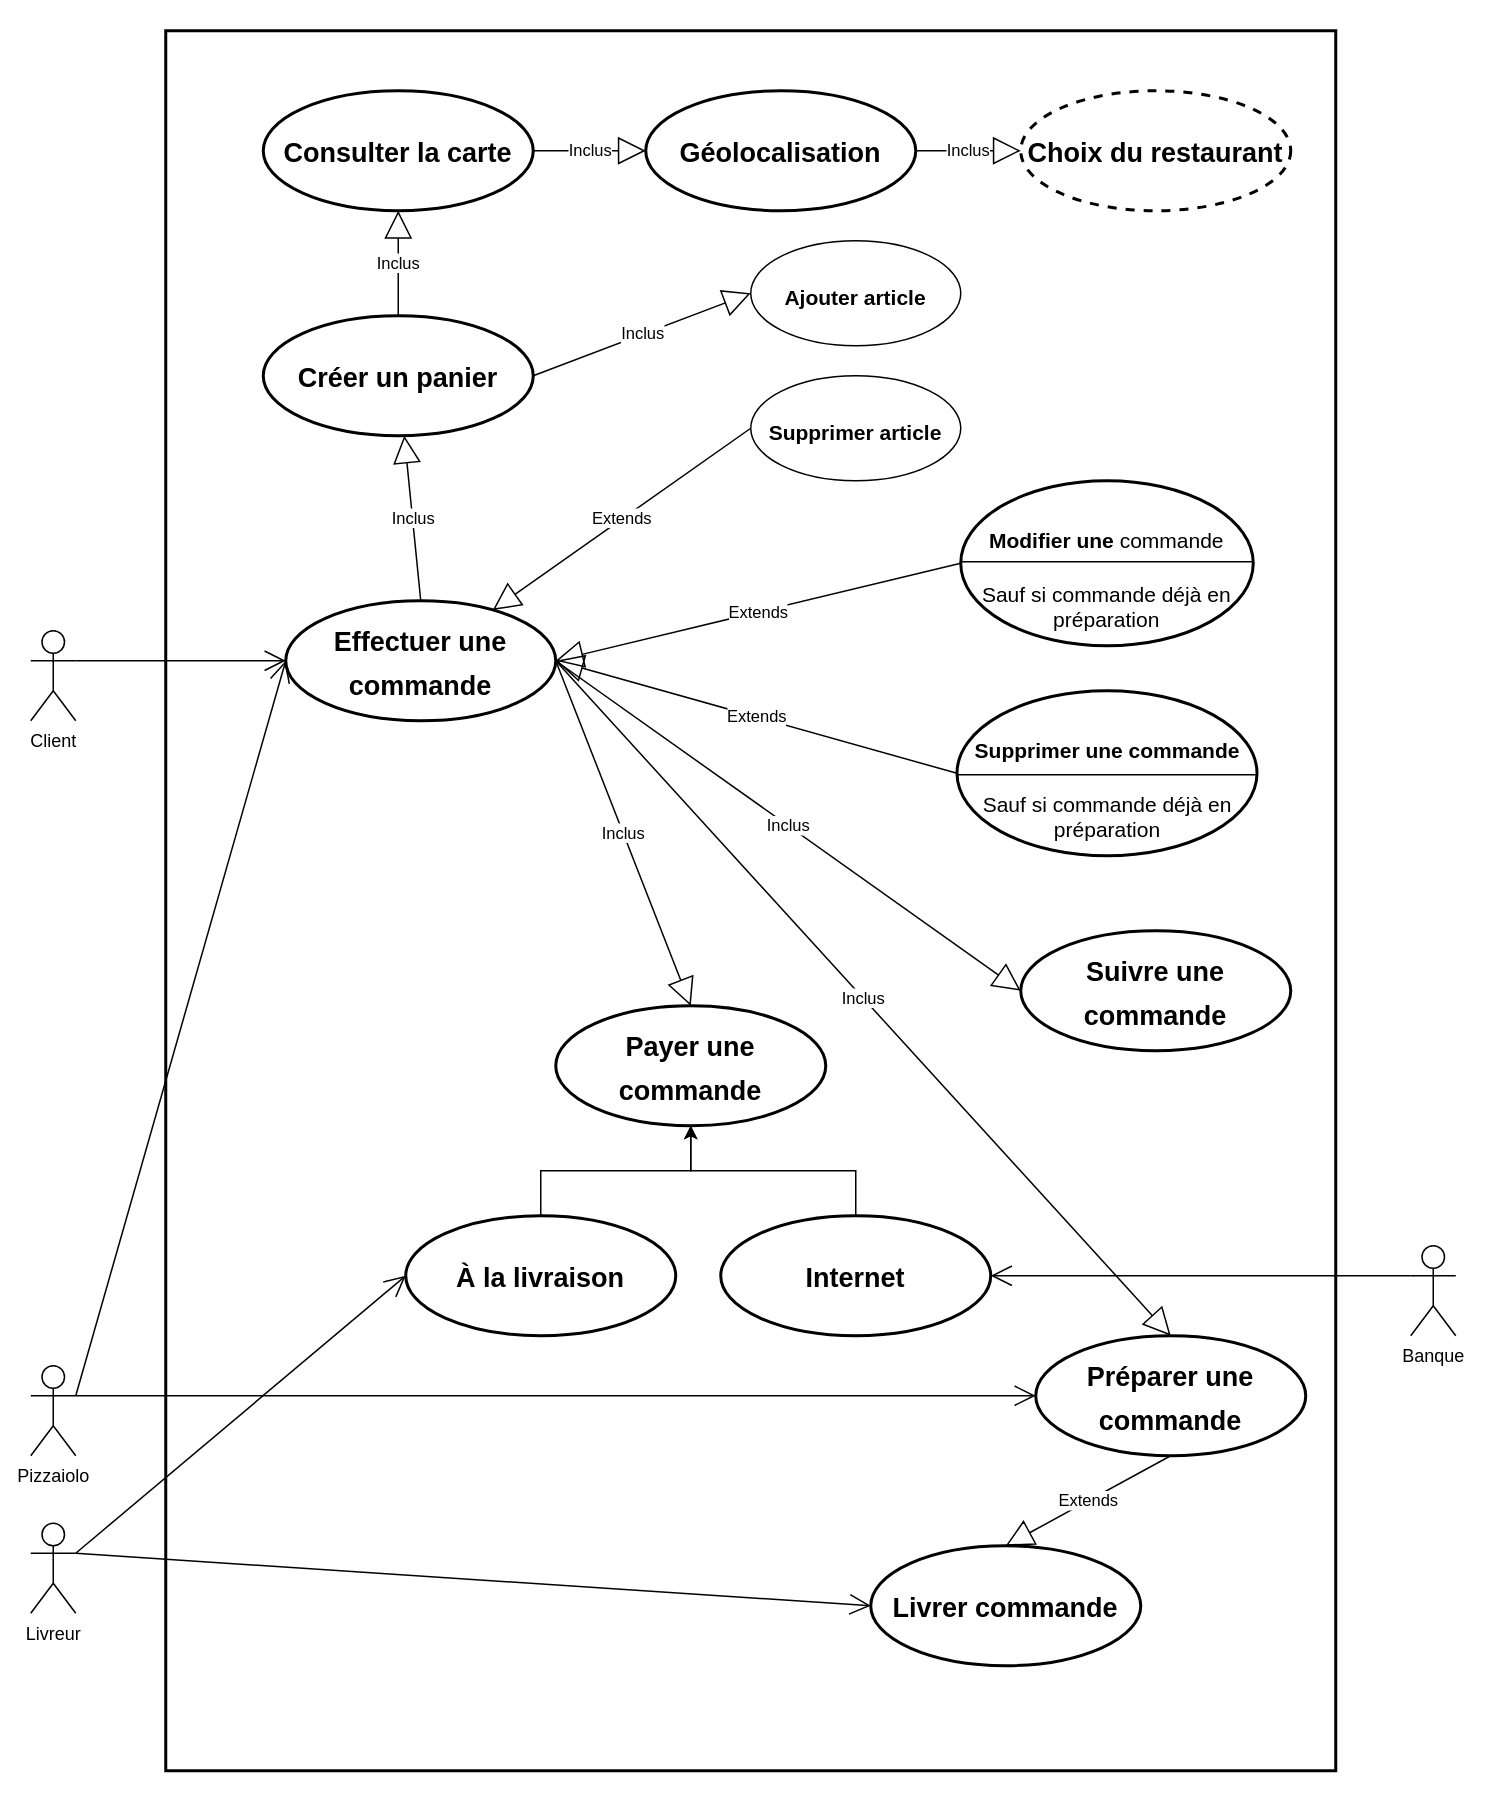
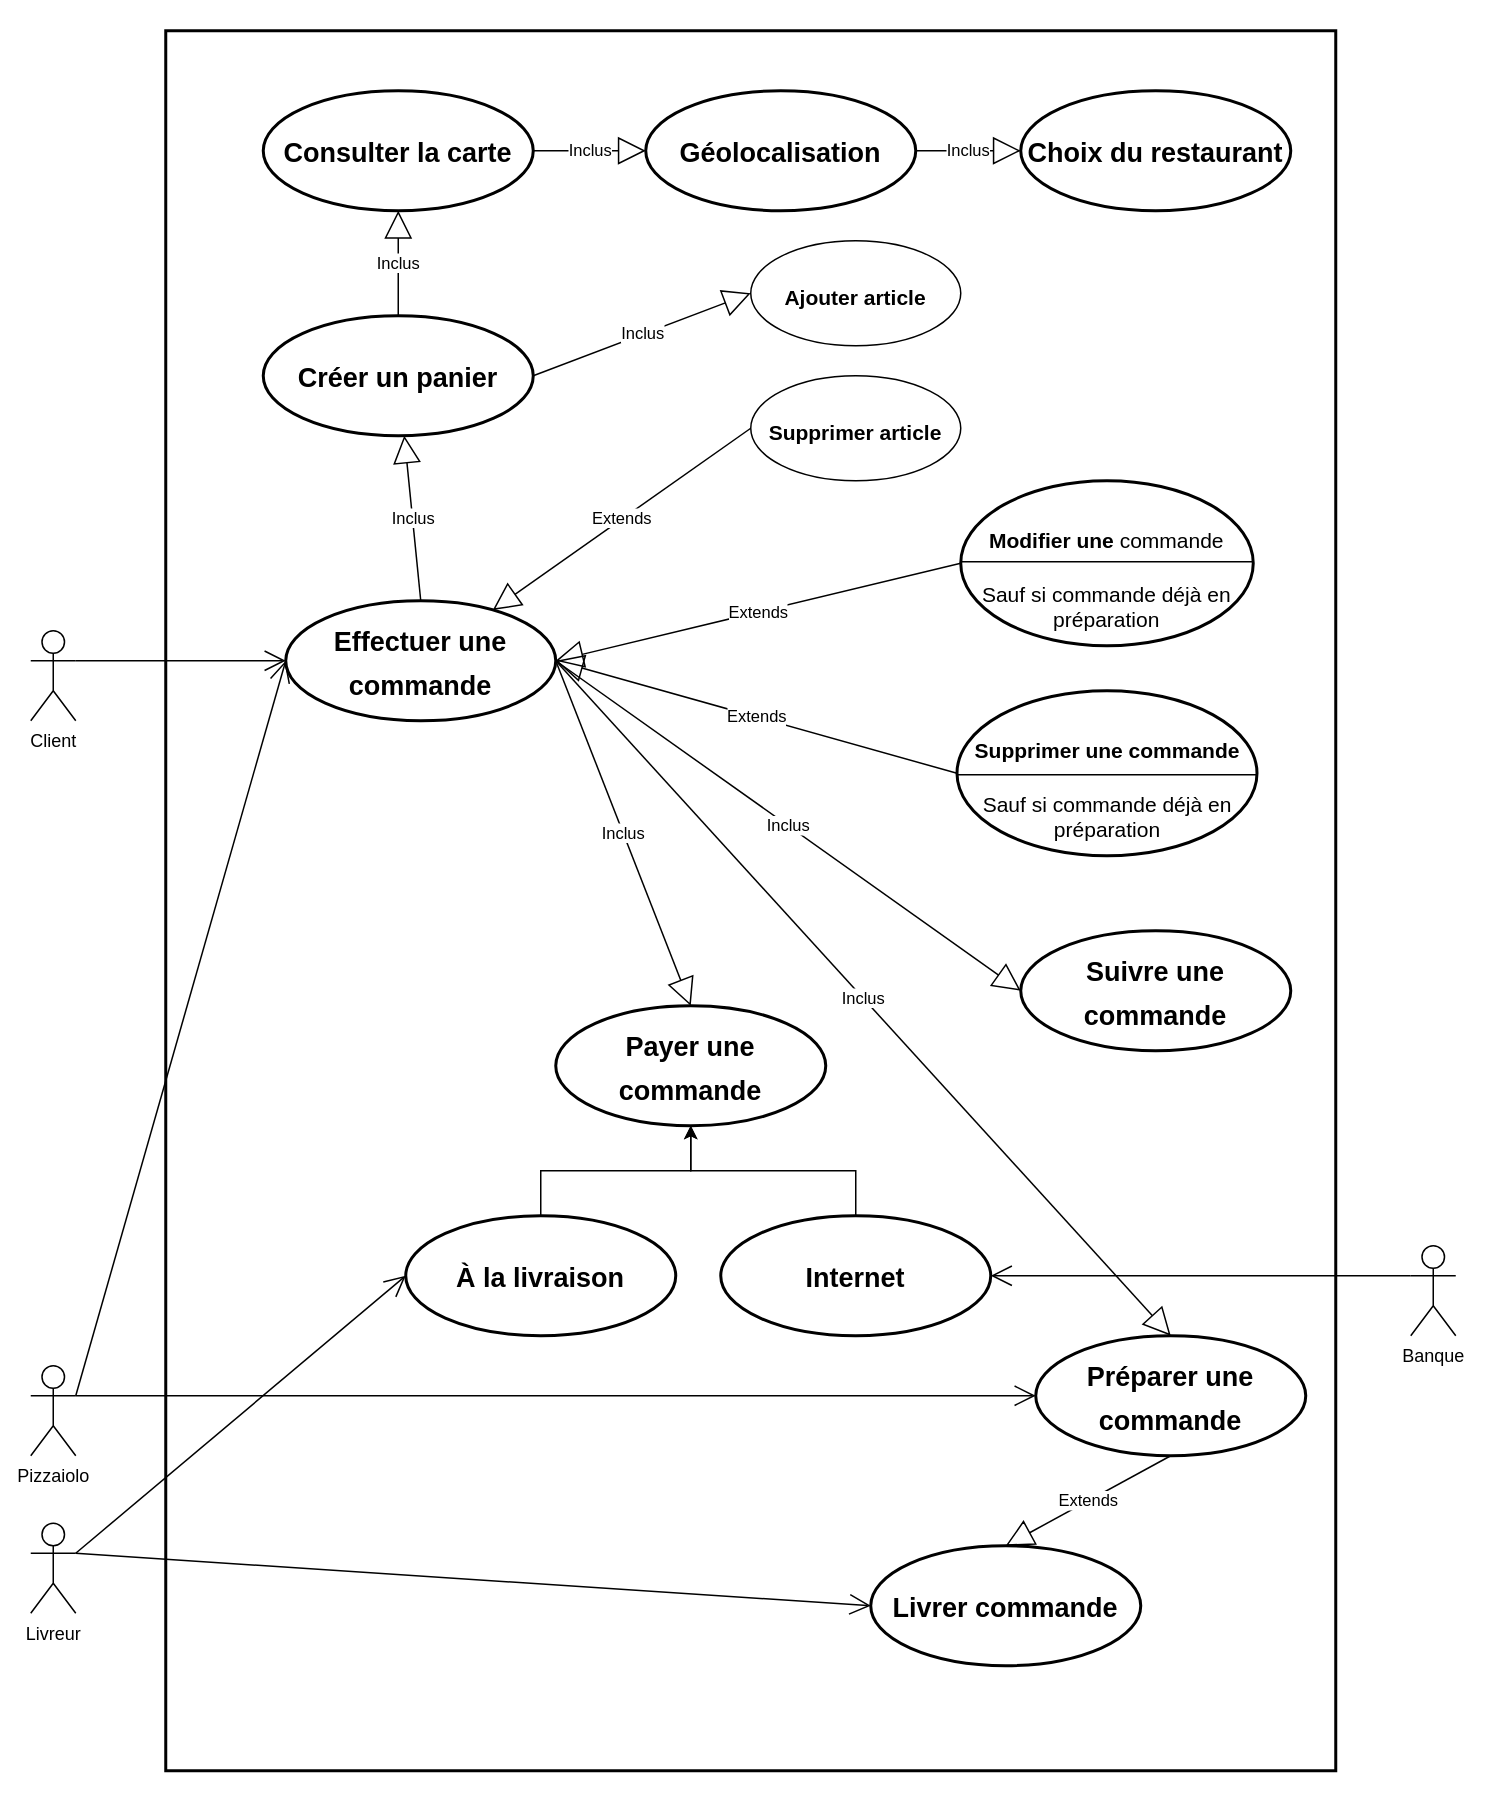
node "Choix du restaurant": style dashed -> solid
